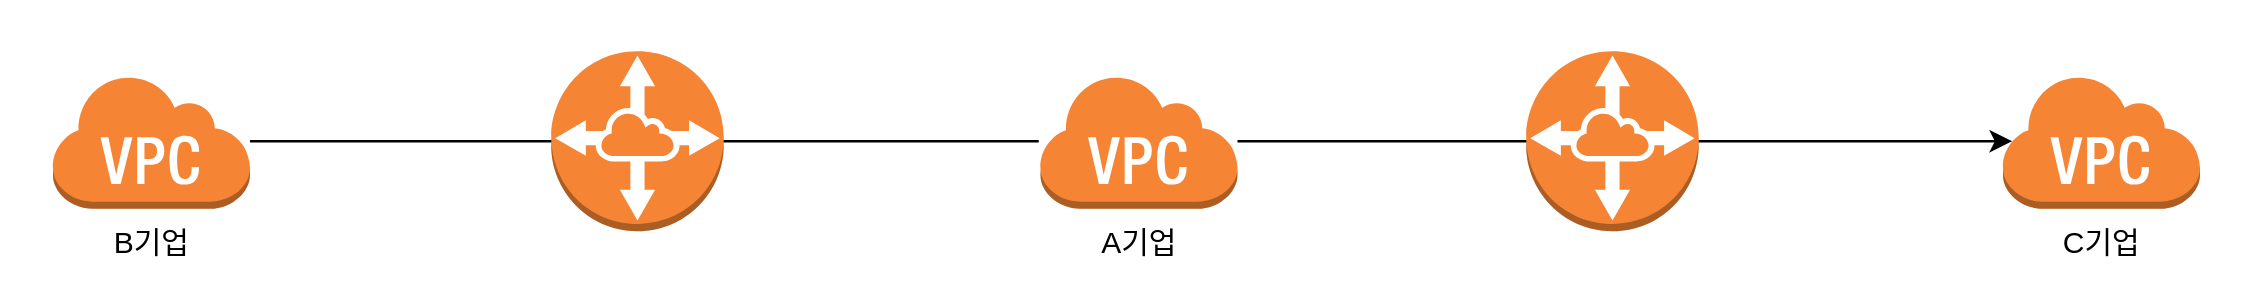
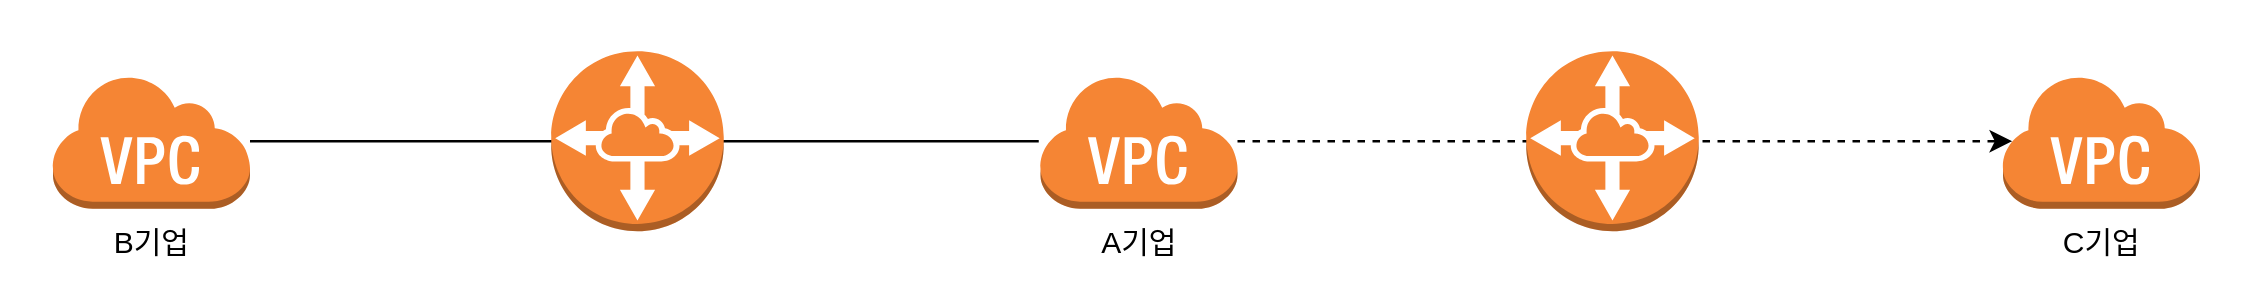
edge "A기업" -> "C기업": style solid -> dashed
